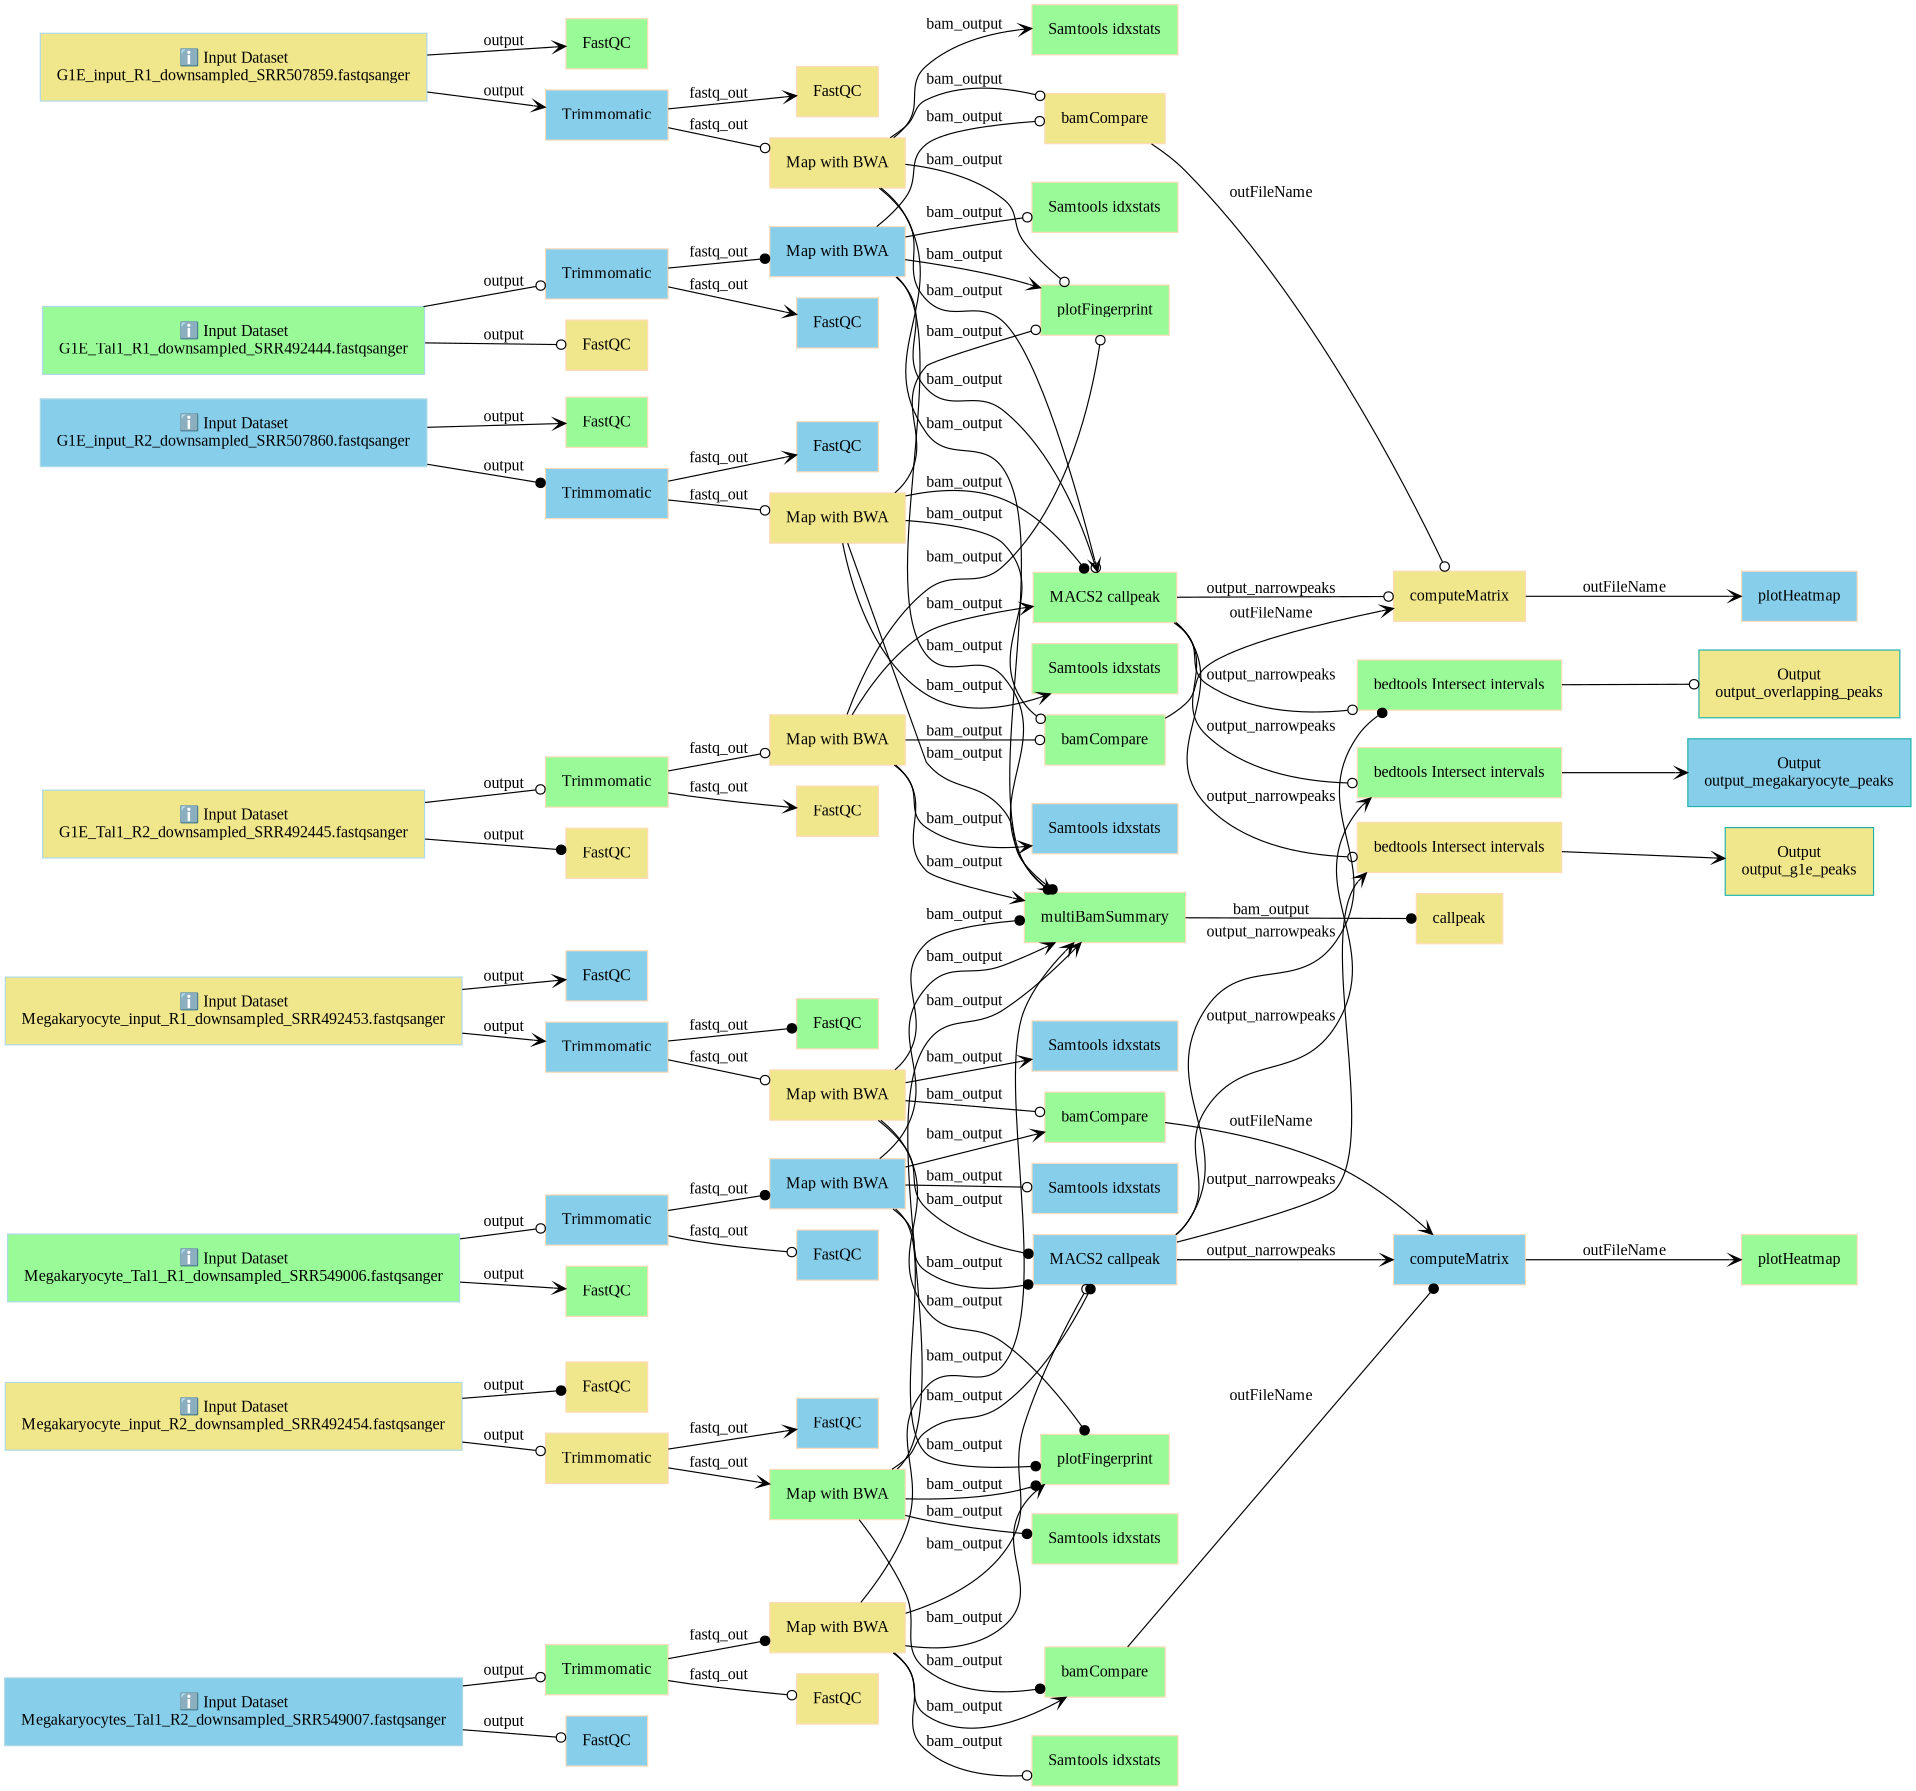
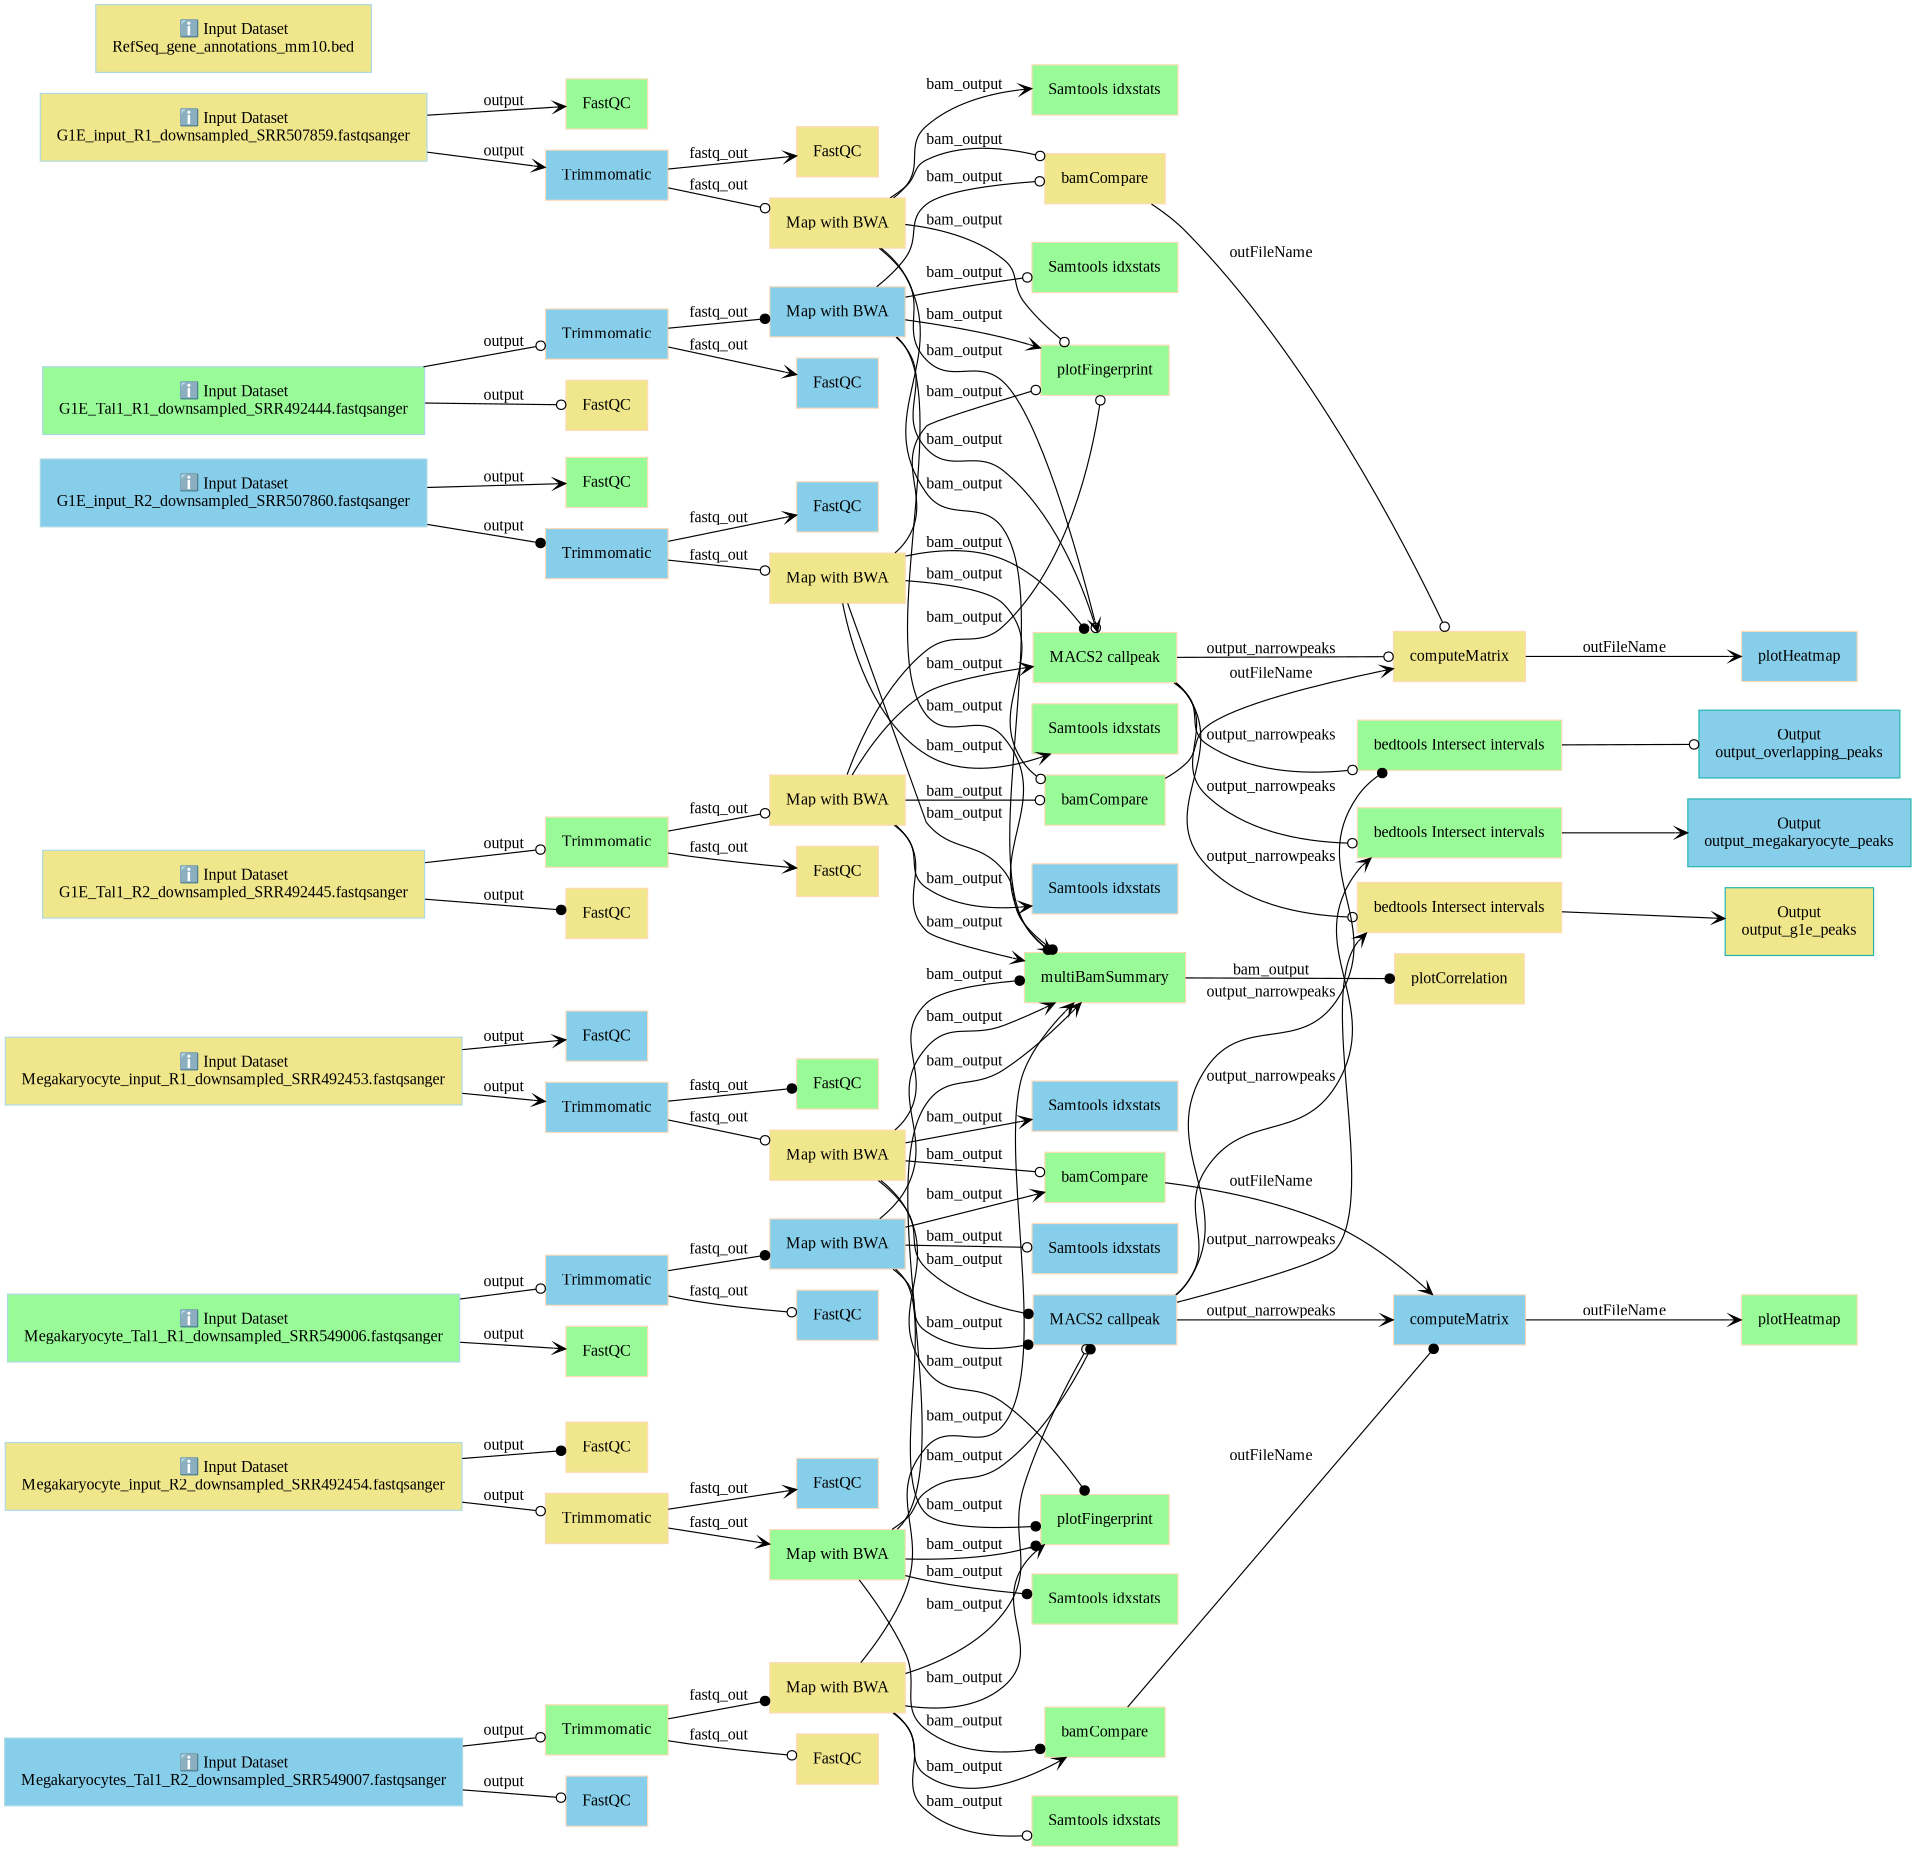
node "ℹ️ Input Dataset RefSeq_gene_annotations_mm10.bed": added
node "Output output_overlapping_peaks": fillcolor khaki -> skyblue
node "callpeak": label "callpeak" -> "plotCorrelation"
